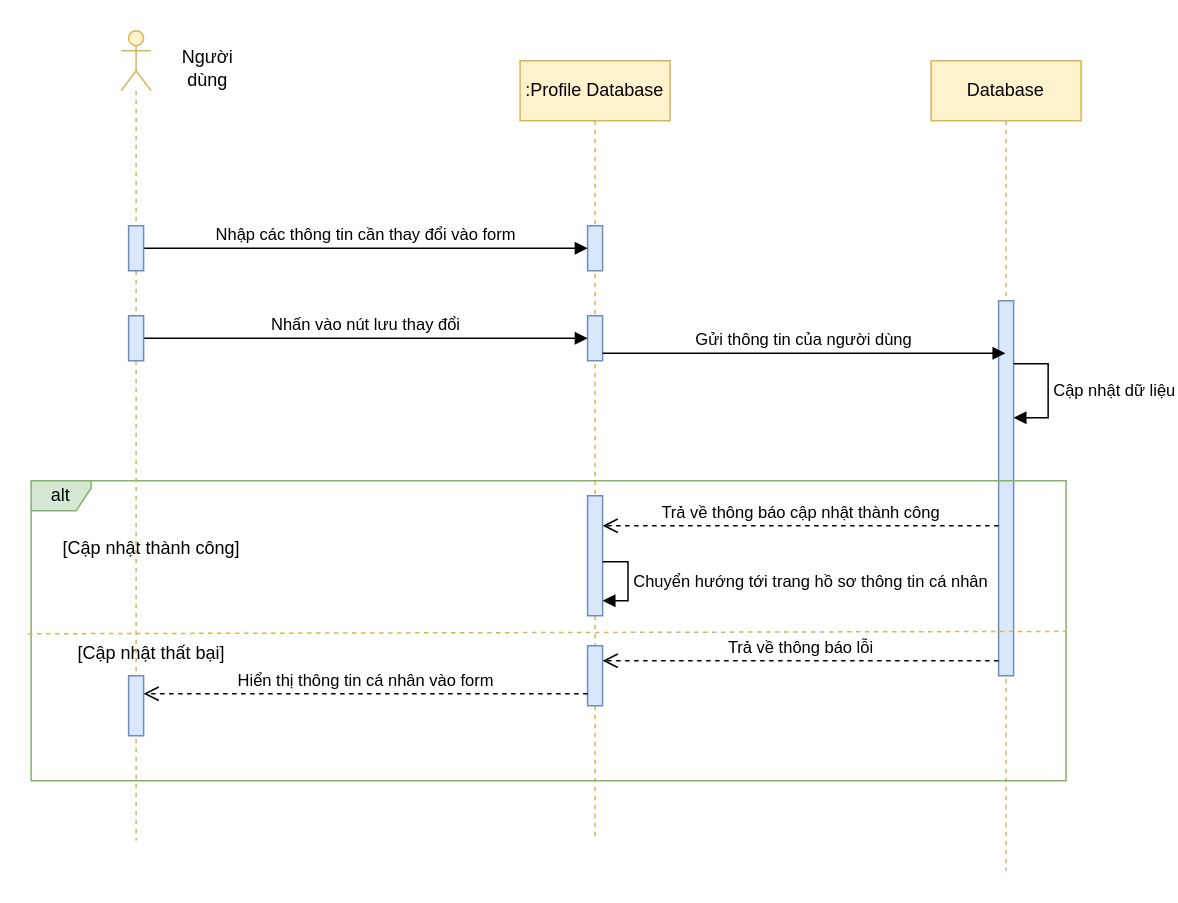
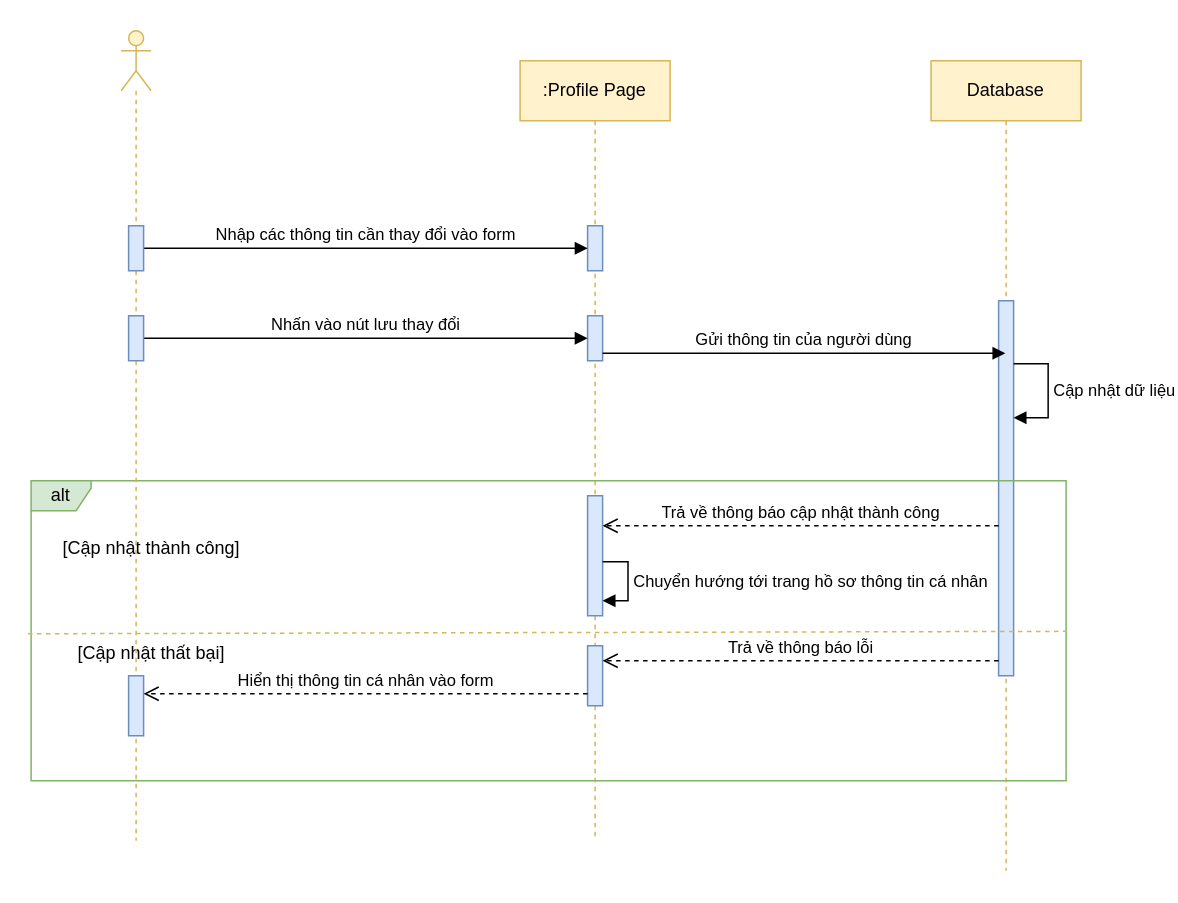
node "Người dùng": removed
node ":Profile Database": label ":Profile Database" -> ":Profile Page"
